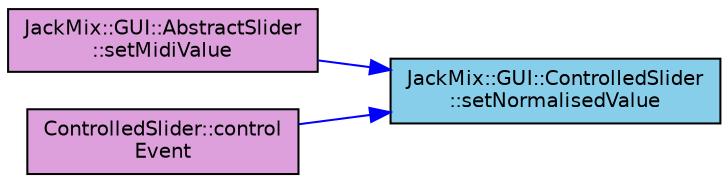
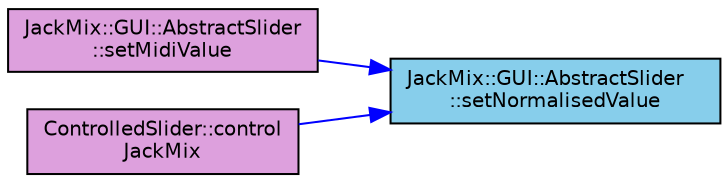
node "JackMix::GUI::ControlledSlider ::setNormalisedValue": label "JackMix::GUI::ControlledSlider ::setNormalisedValue" -> "JackMix::GUI::AbstractSlider ::setNormalisedValue"
node "ControlledSlider::control Event": label "ControlledSlider::control Event" -> "ControlledSlider::control JackMix"
